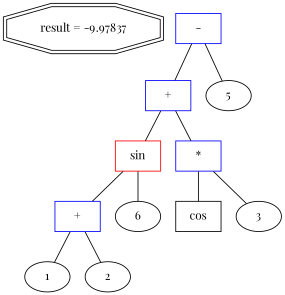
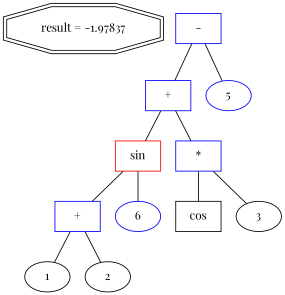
node "result = -9.97837": label "result = -9.97837" -> "result = -1.97837"
node "5": color black -> blue
node "6": color black -> blue
